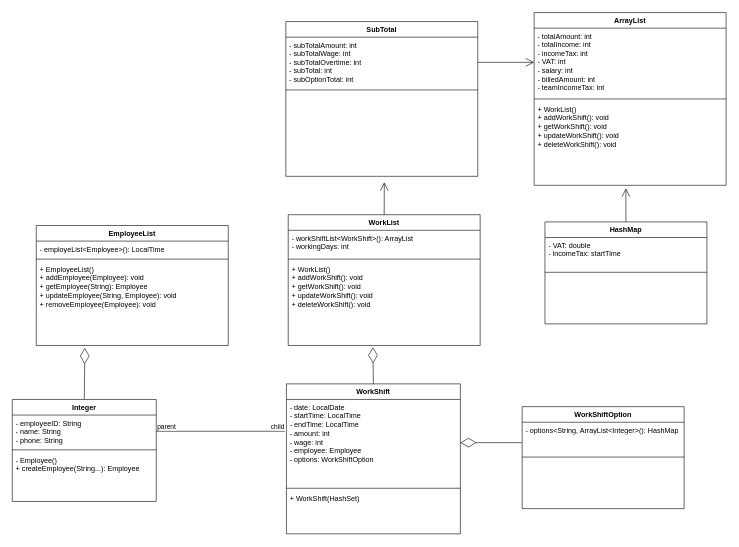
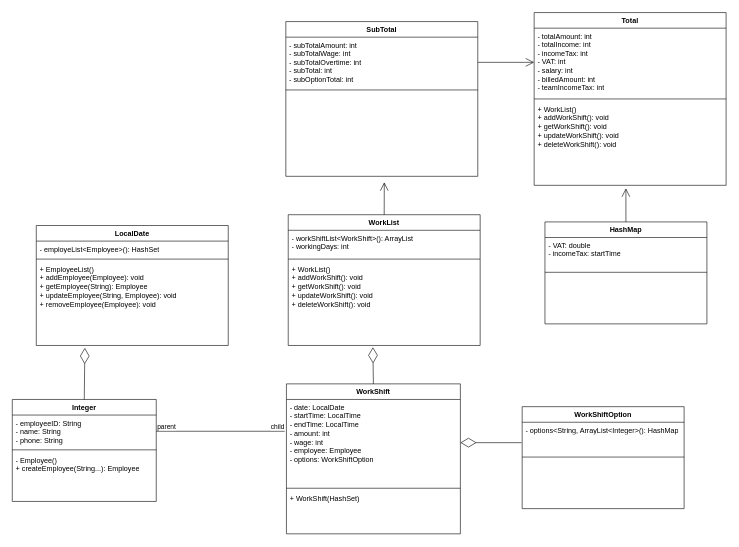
node "ArrayList": label "ArrayList" -> "Total"
node "EmployeeList": label "EmployeeList" -> "LocalDate"
node "- employeList<Employee>(): LocalTime": label "- employeList<Employee>(): LocalTime" -> "- employeList<Employee>(): HashSet"
